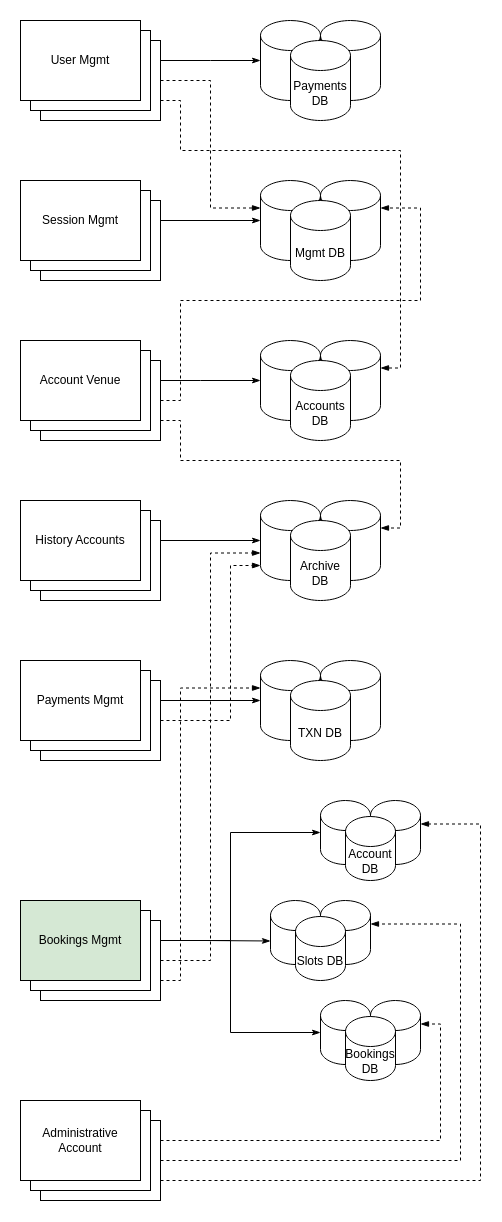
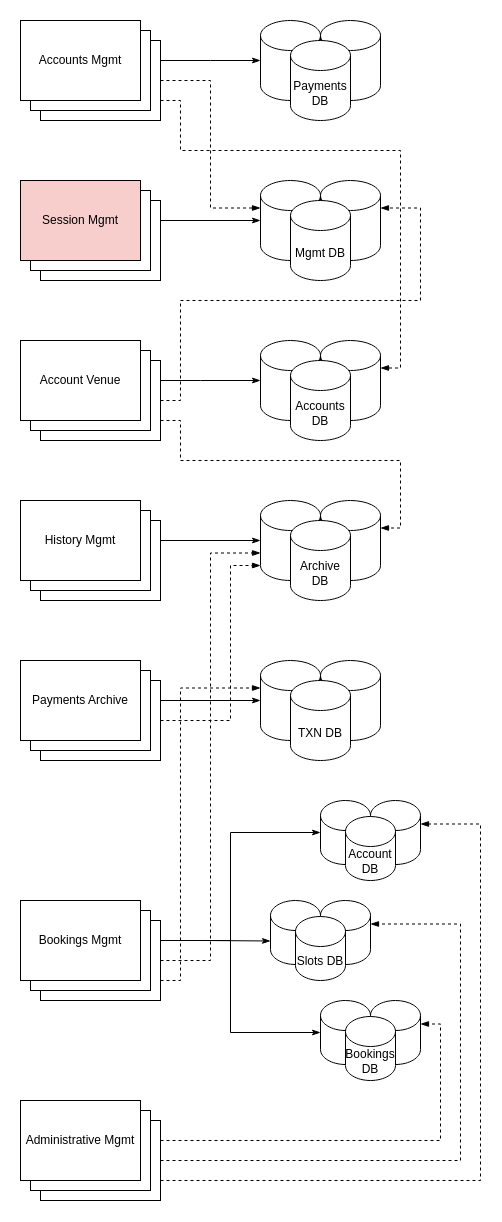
node "User Mgmt": label "User Mgmt" -> "Accounts Mgmt"
node "Session Mgmt": fillcolor #ffffff -> #f8cecc
node "History Accounts": label "History Accounts" -> "History Mgmt"
node "Payments Mgmt": label "Payments Mgmt" -> "Payments Archive"
node "Bookings Mgmt": fillcolor #d5e8d4 -> #ffffff
node "Administrative Account": label "Administrative Account" -> "Administrative Mgmt"
